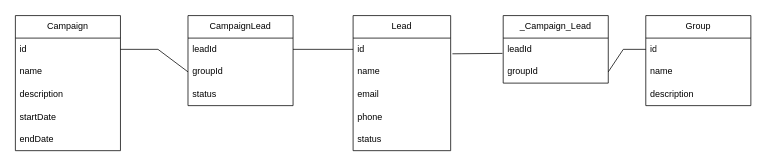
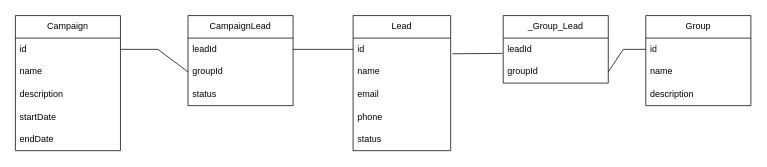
node "_Campaign_Lead": label "_Campaign_Lead" -> "_Group_Lead"
